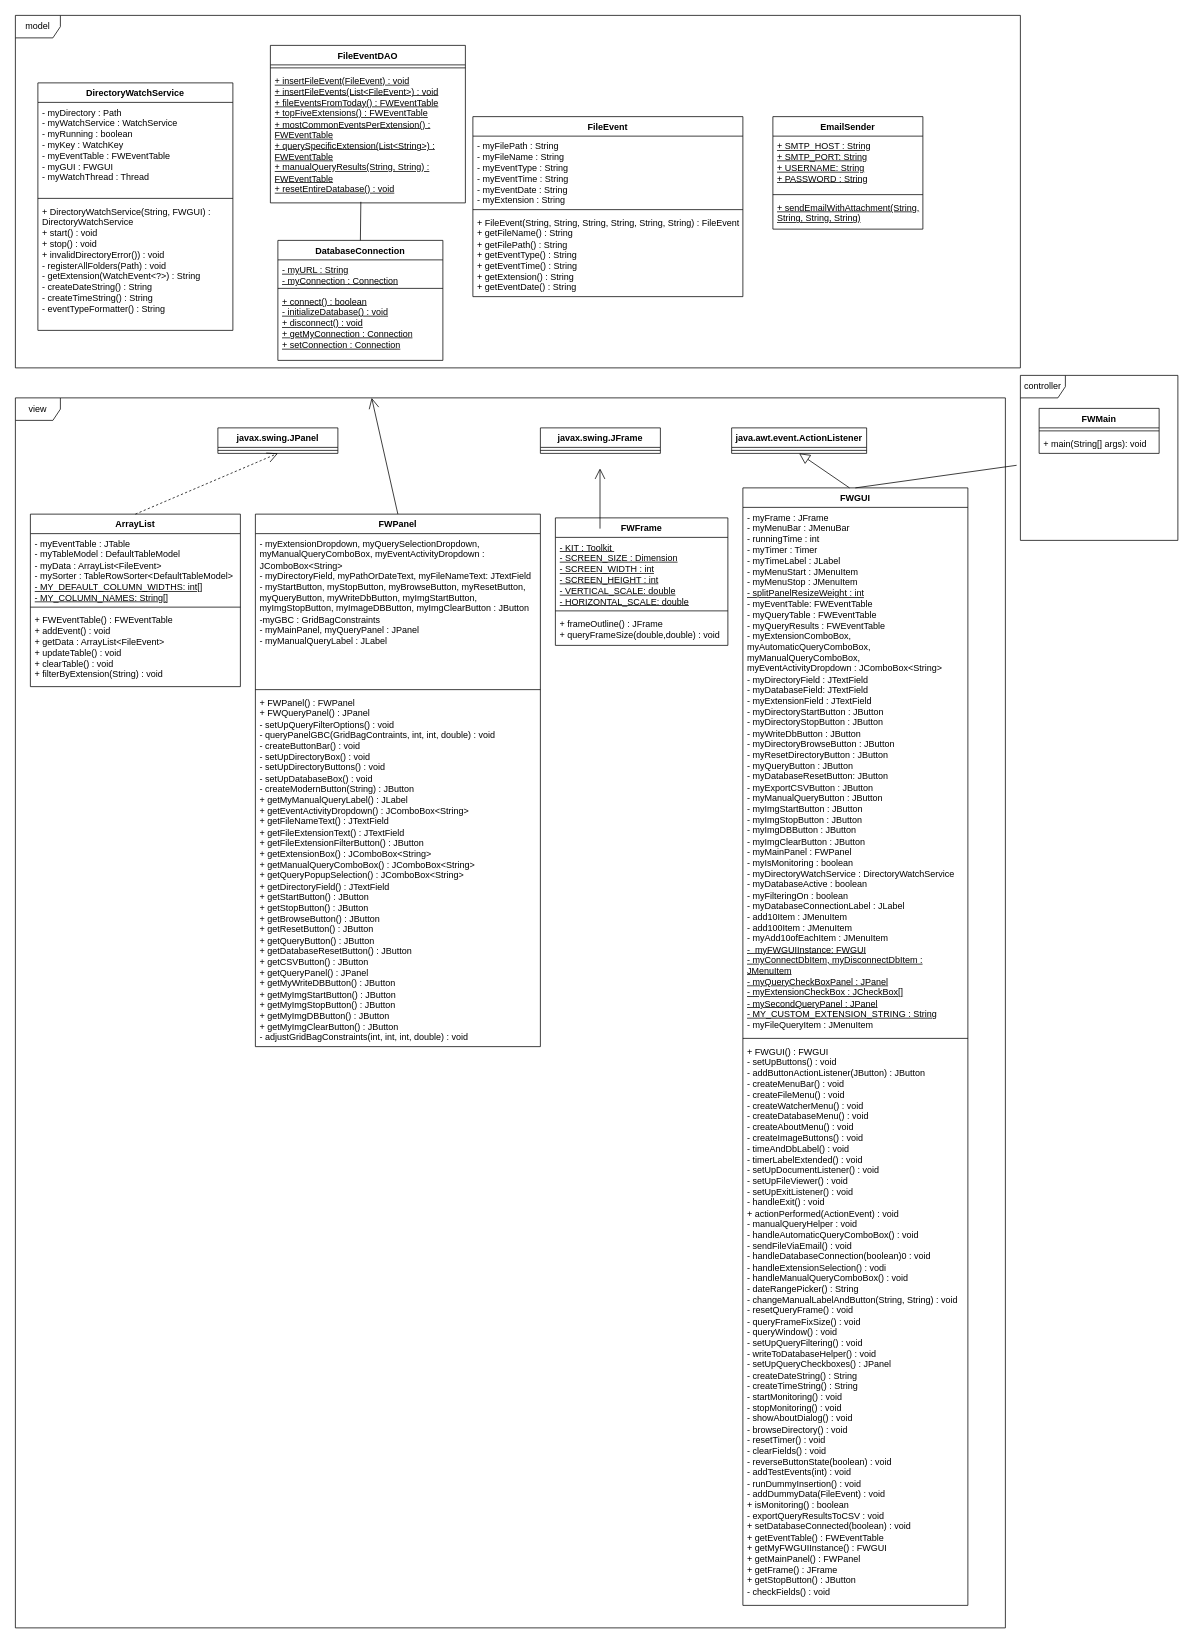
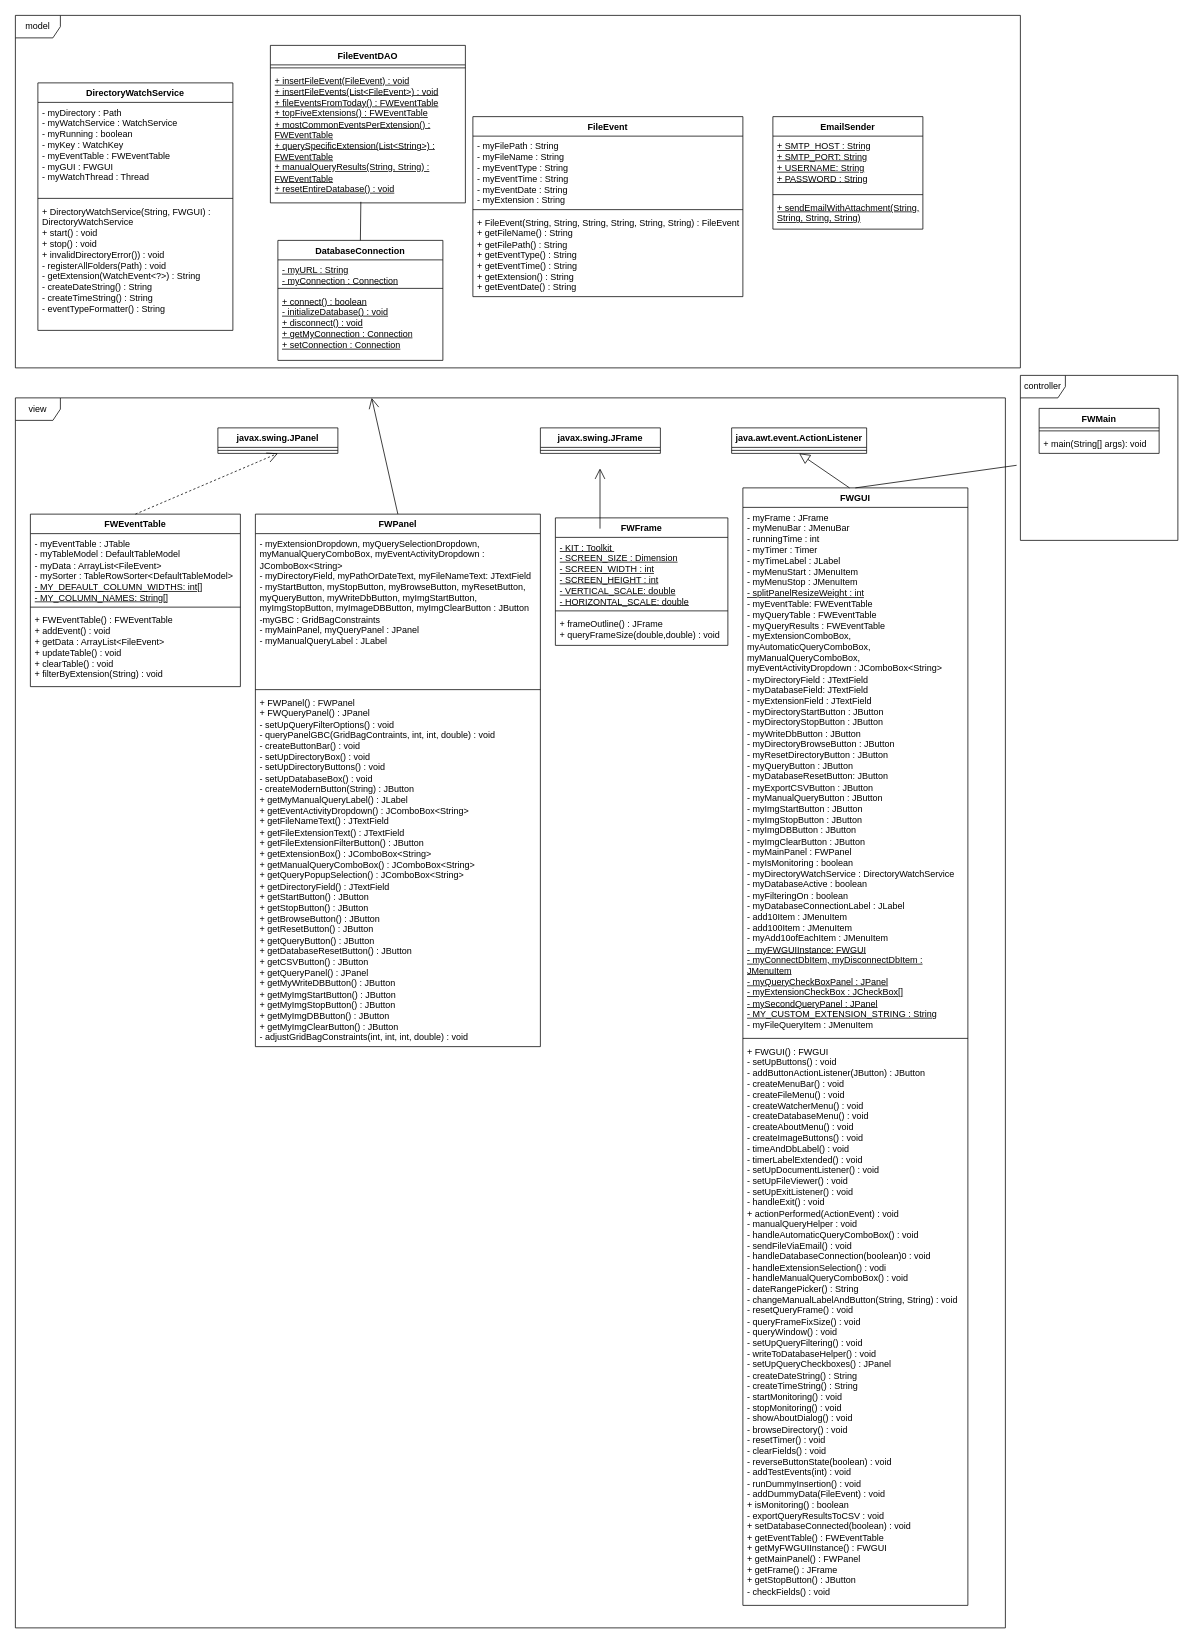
node "ArrayList": label "ArrayList" -> "FWEventTable"
